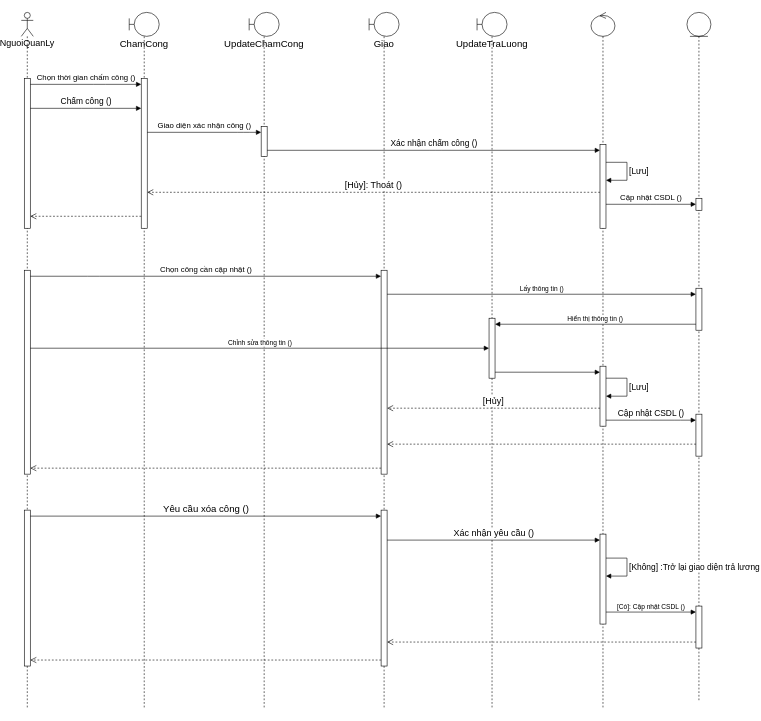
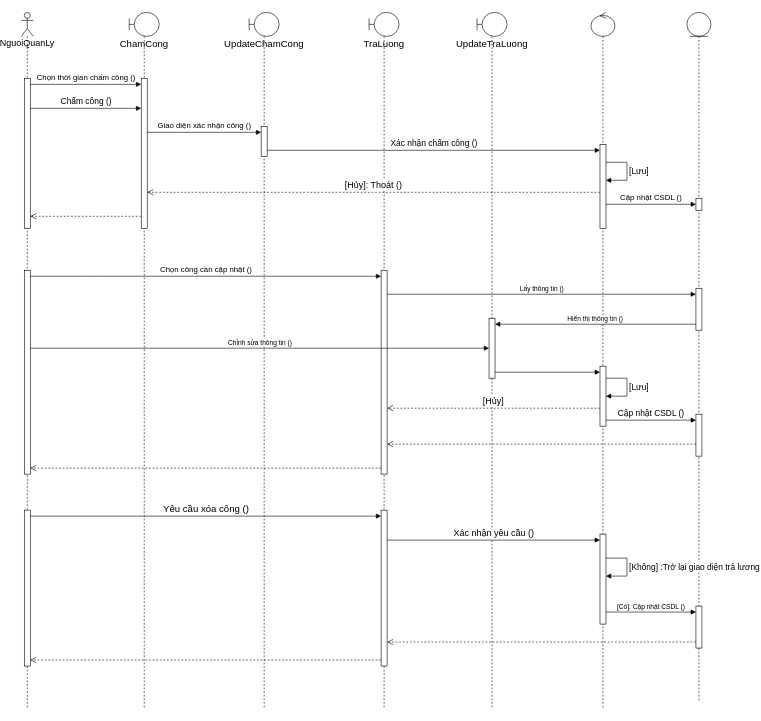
node "Giao": label "Giao" -> "TraLuong"
